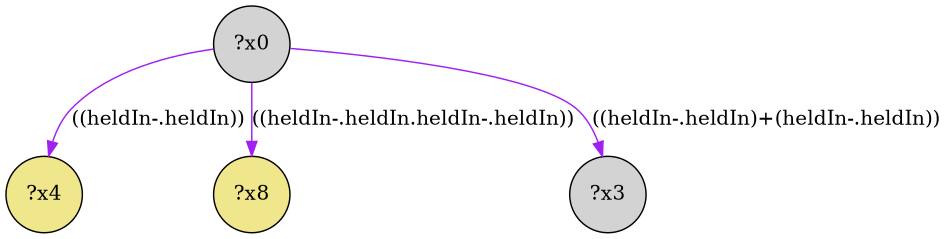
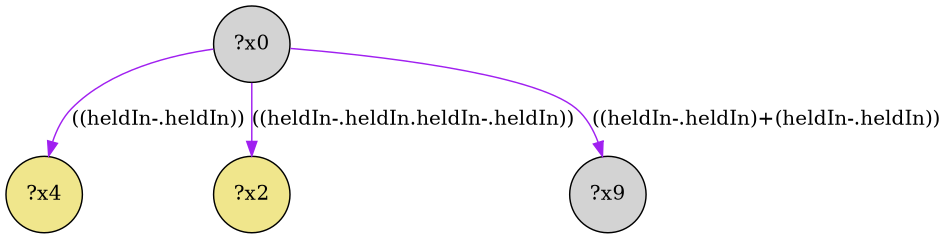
node "?x8": label "?x8" -> "?x2"
node "?x3": label "?x3" -> "?x9"
